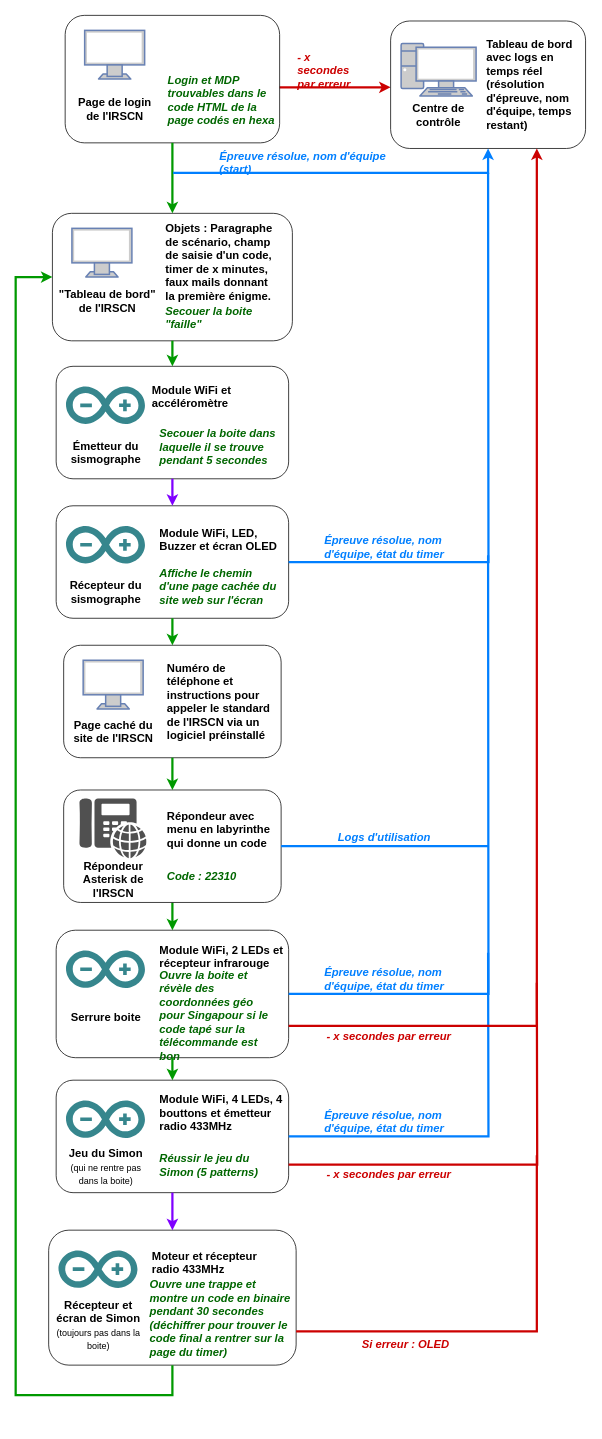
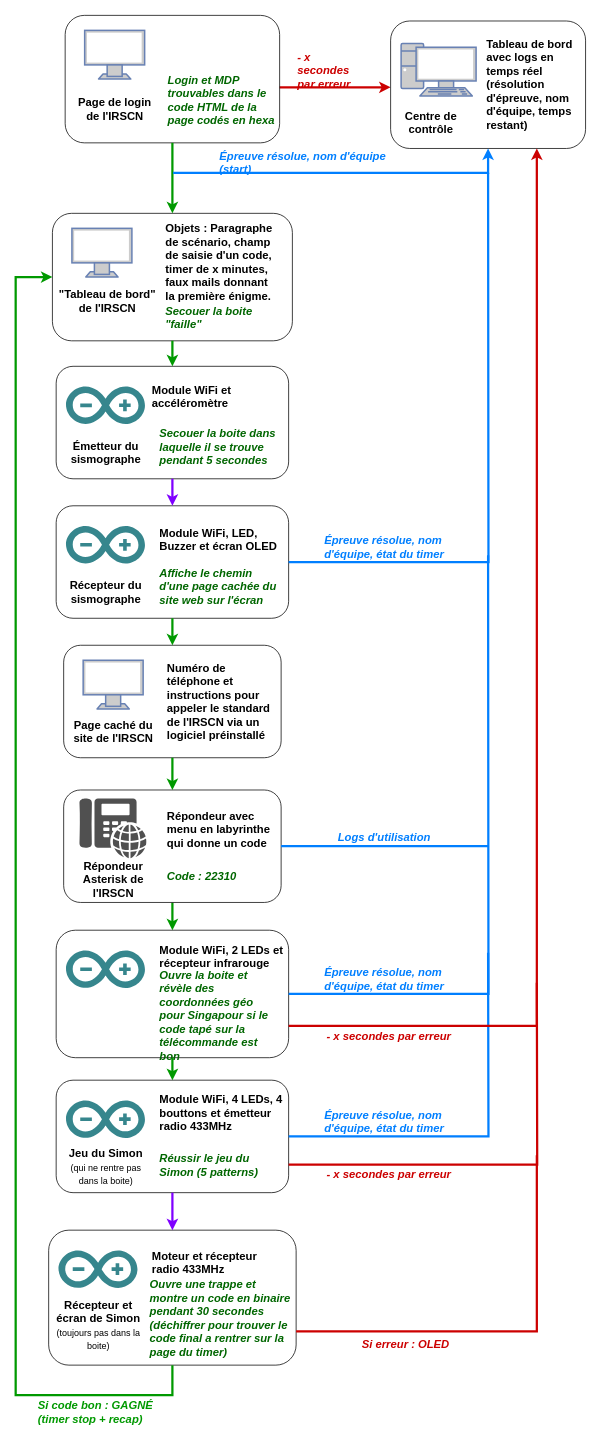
node "Centre de contrôle": moved (438, 115) -> (431, 122)
node "Serrure boite": removed
node "Si code bon : GAGNÉ (timer stop + recap)": added
